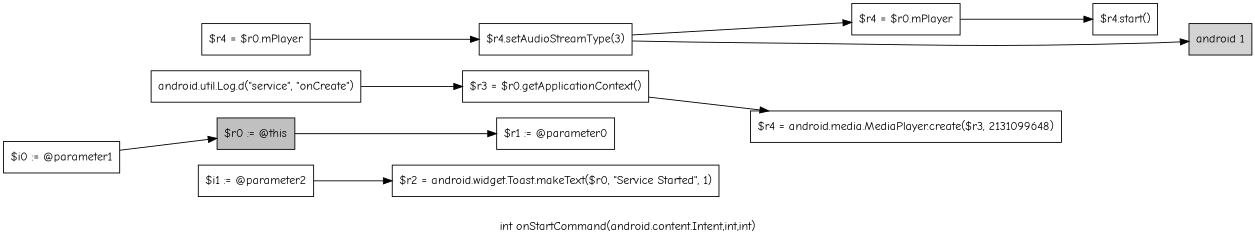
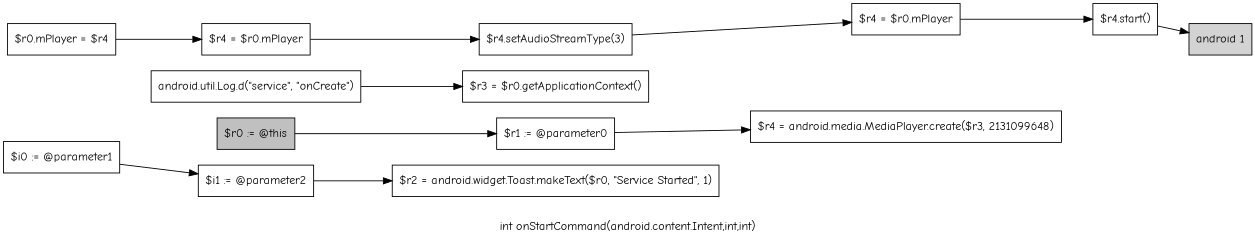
node "$r0.mPlayer = $r4": added
edge "$r4.setAudioStreamType(3)" -> "android 1": now "$r4.start()" -> "android 1"
edge "$r3 = $r0.getApplicationContext()" -> "$r4 = android.media.MediaPlayer.create($r3, 2131099648)": now "$r1 := @parameter0" -> "$r4 = android.media.MediaPlayer.create($r3, 2131099648)"
edge "$i0 := @parameter1" -> "$r0 := @this": now "$i0 := @parameter1" -> "$i1 := @parameter2"
